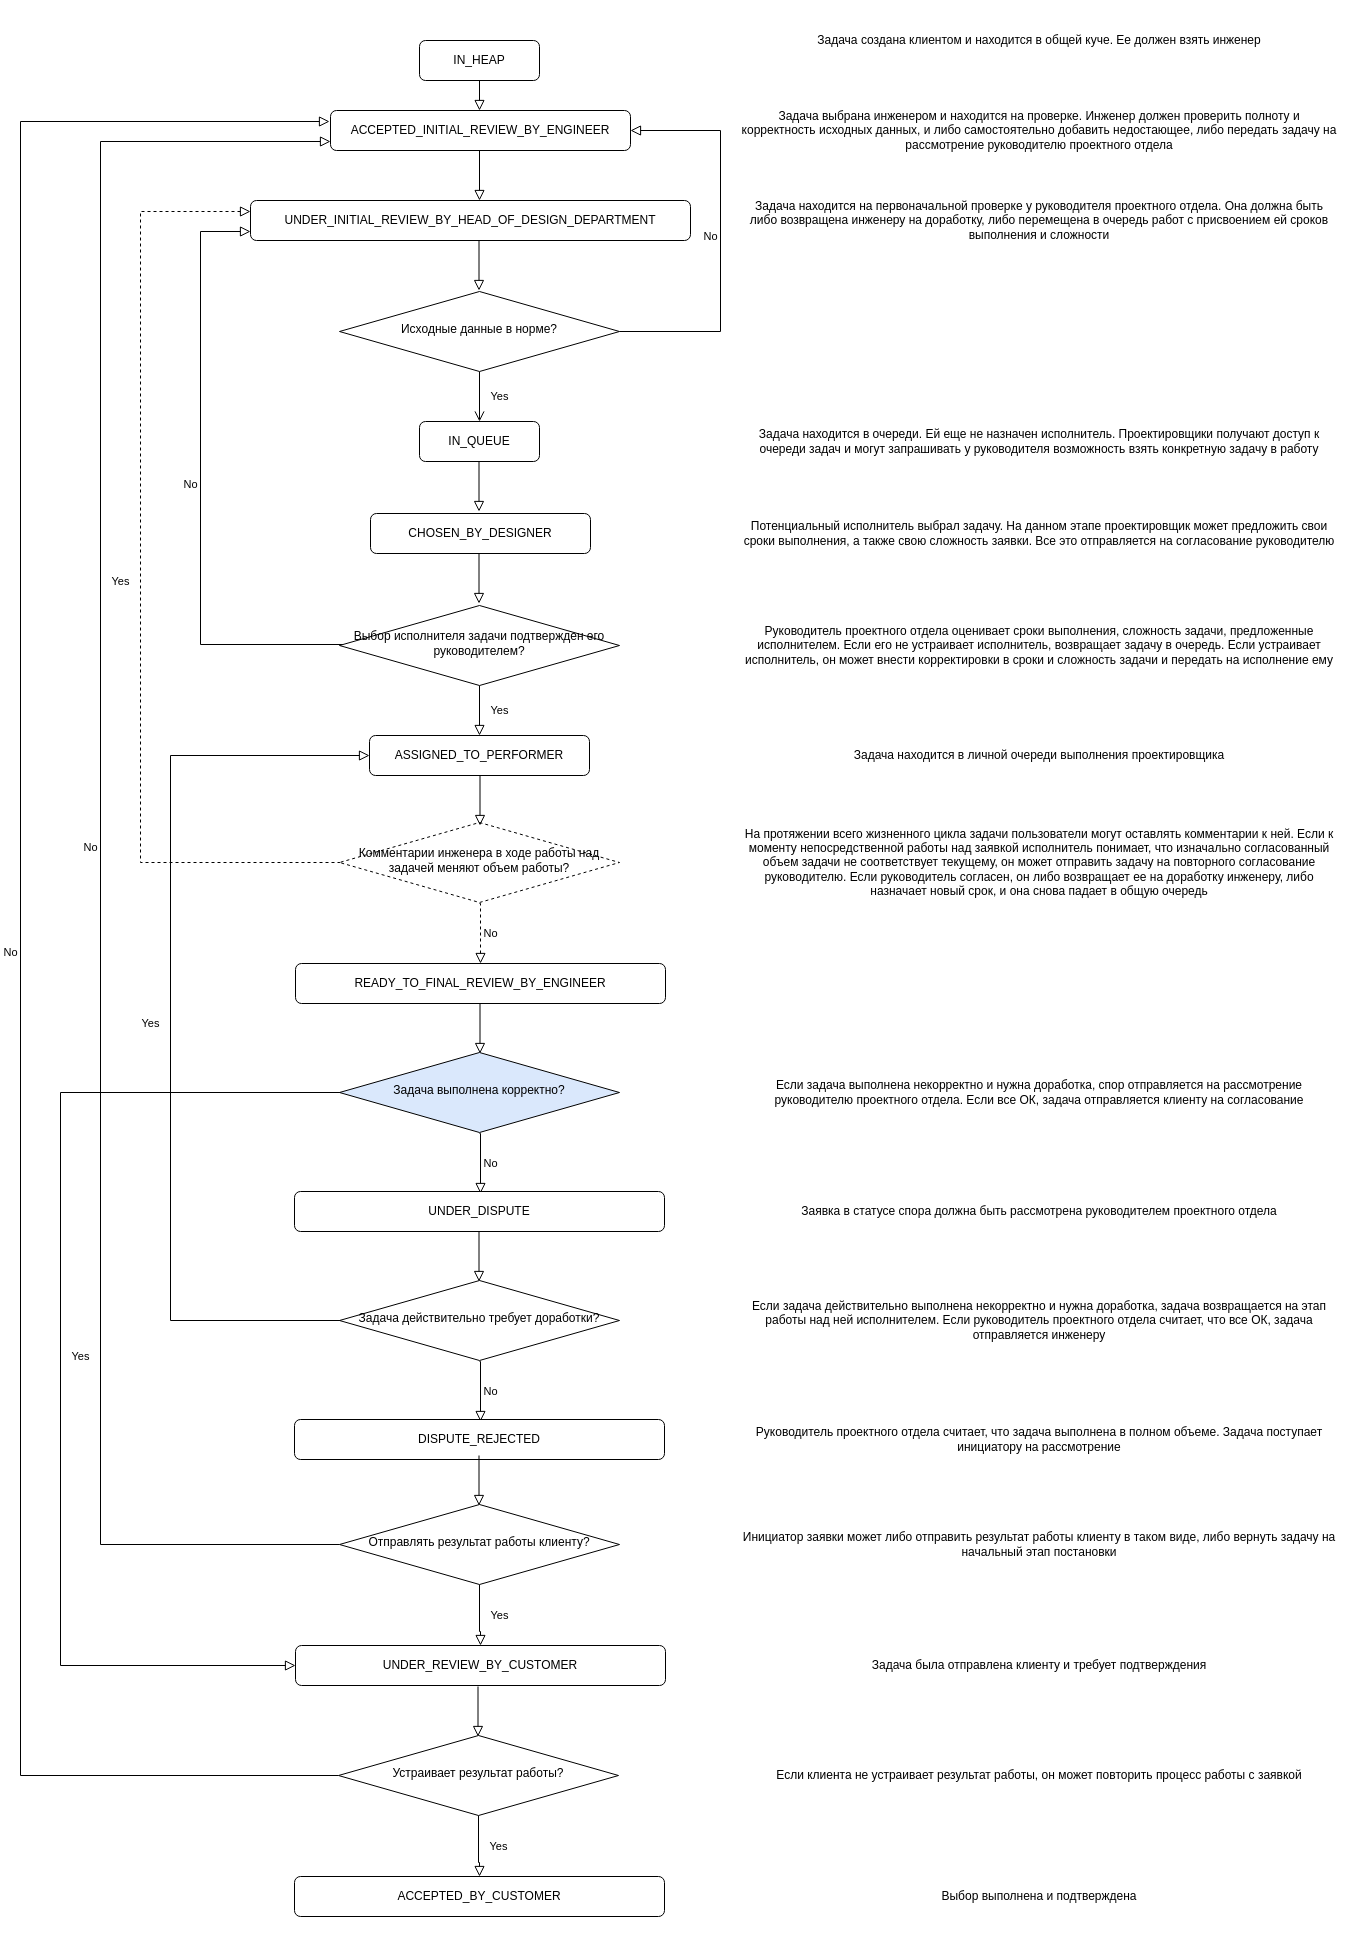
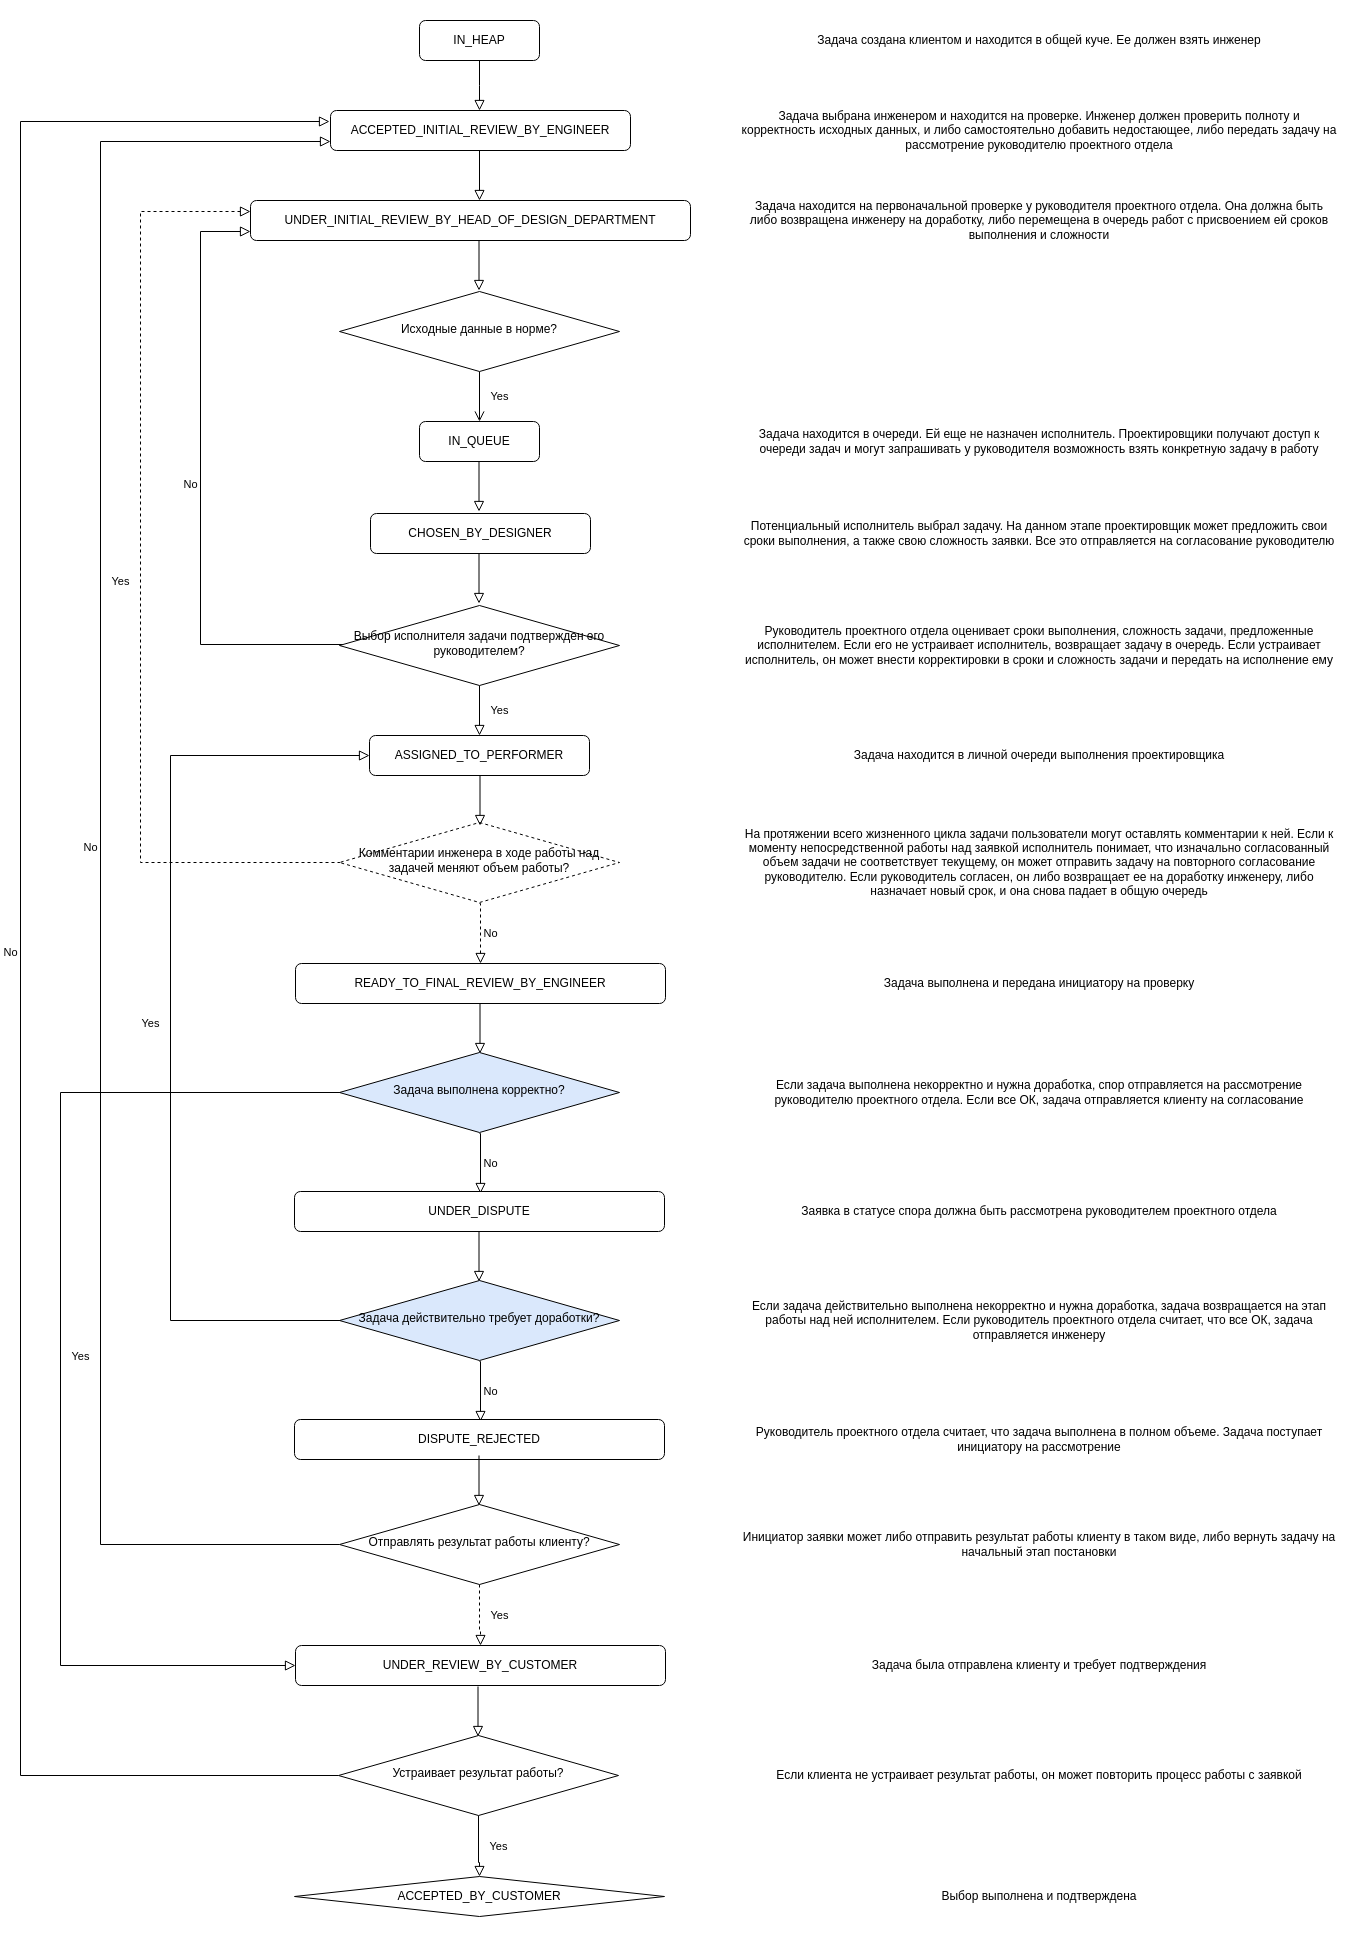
node "IN_HEAP": moved (480, 61) -> (480, 41)
edge "Исходные данные в норме?" -> "ACCEPTED_INITIAL_REVIEW_BY_ENGINEER": removed, label "No"
node "Задача выполнена и передана инициатору на проверку": added
node "Задача действительно требует доработки?": fillcolor #ffffff -> #dae8fc
edge "Отправлять результат работы клиенту?" -> "UNDER_REVIEW_BY_CUSTOMER": style solid -> dashed
node "ACCEPTED_BY_CUSTOMER": shape rounded rectangle -> diamond
